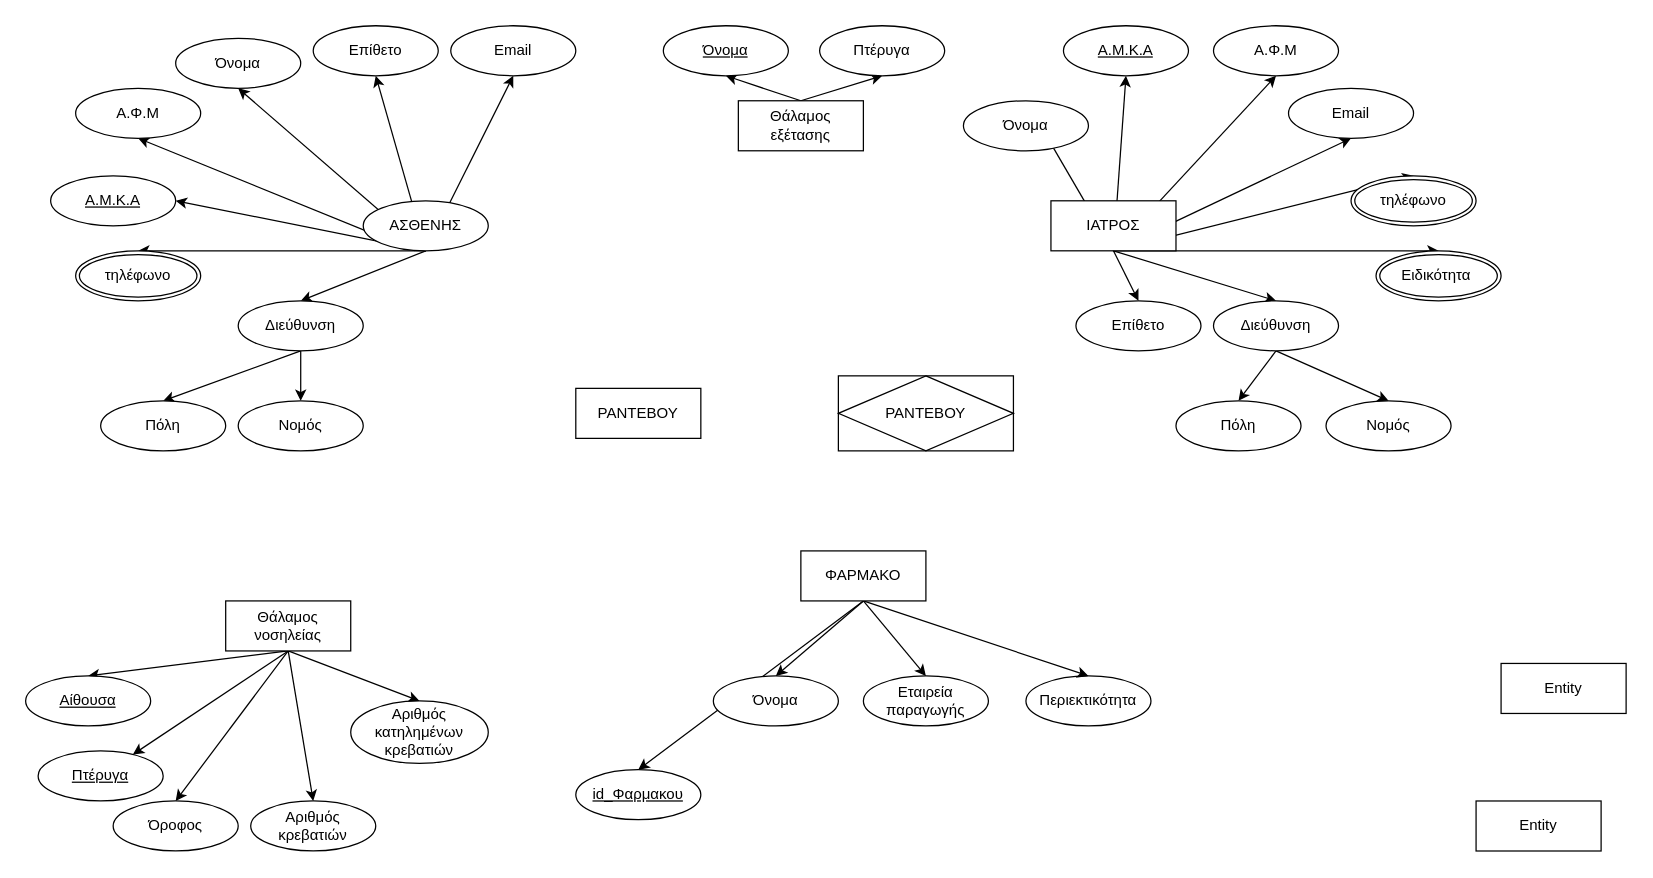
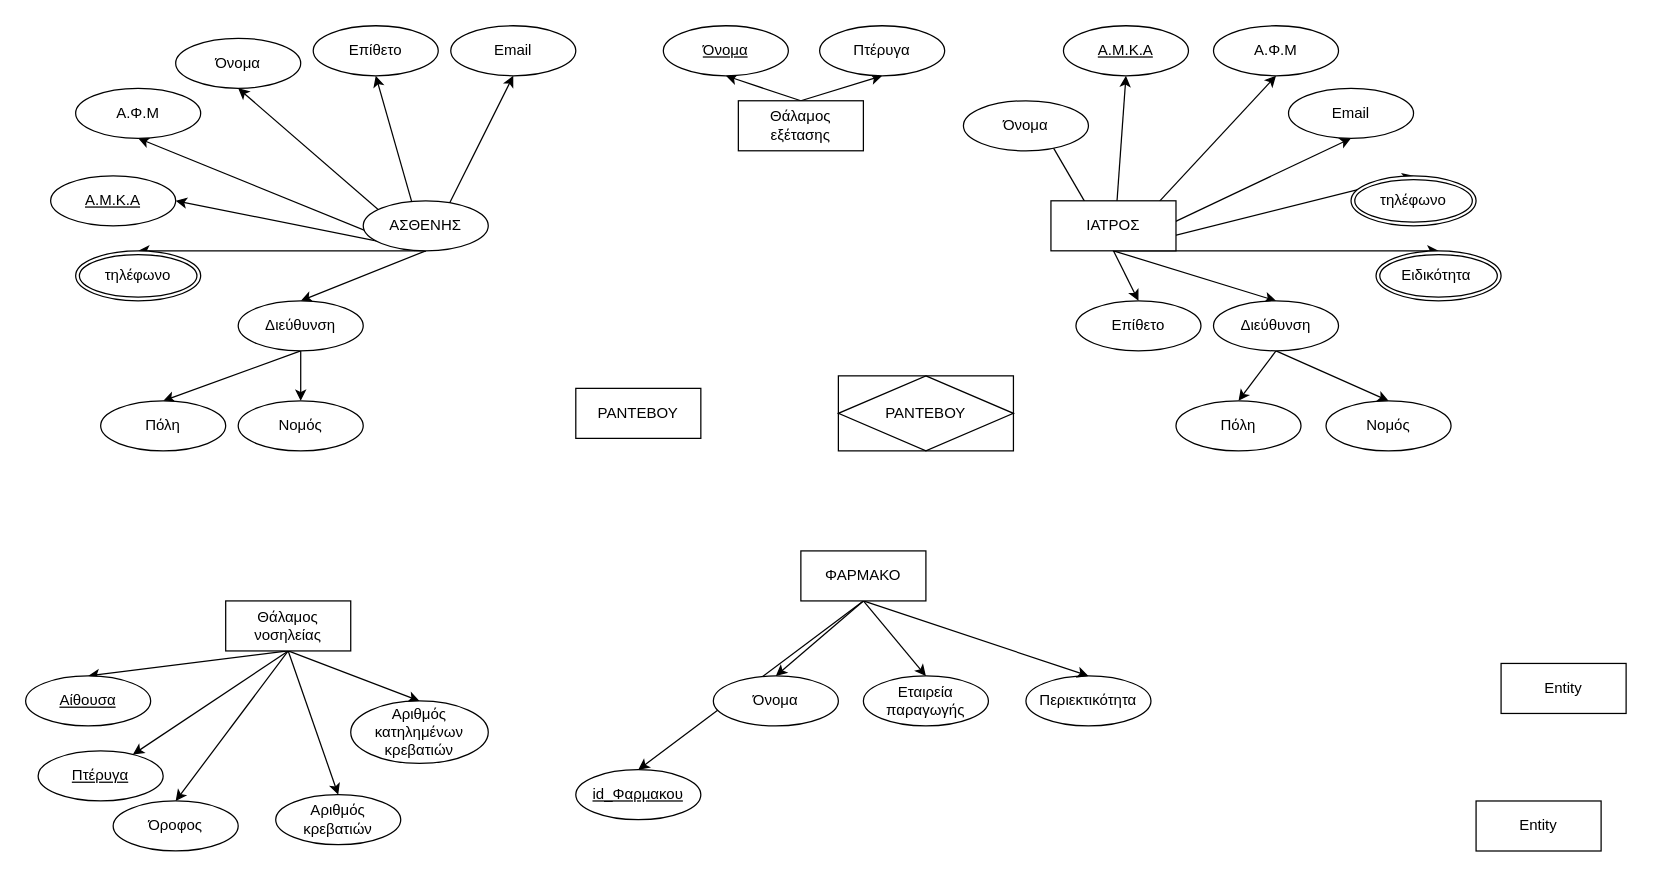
node "Αριθμός κρεβατιών": moved (313, 826) -> (338, 819)
